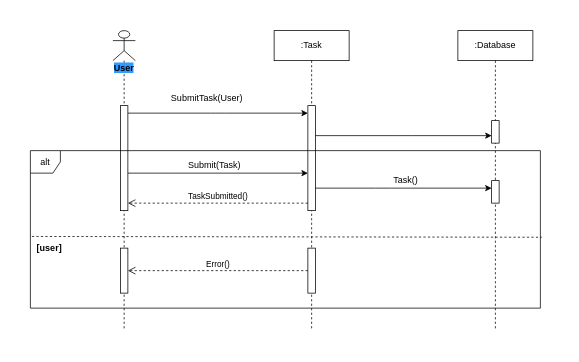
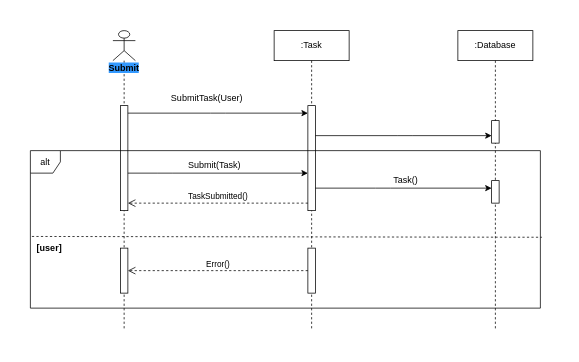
node "User": label "User" -> "Submit"
